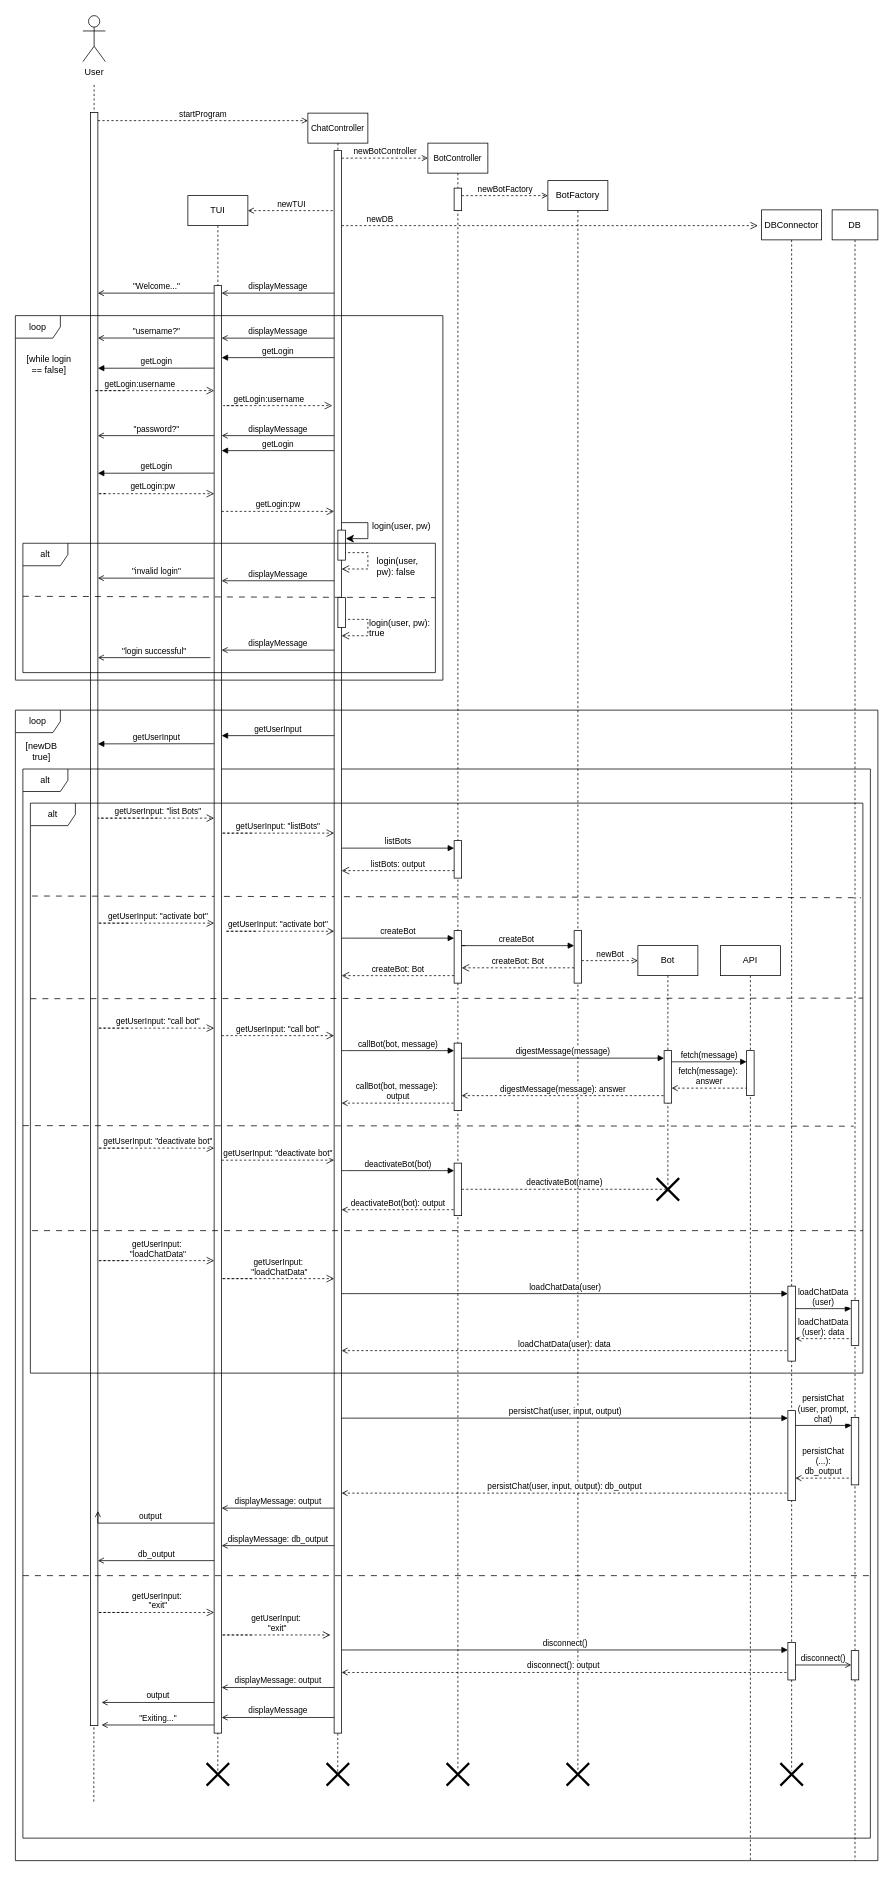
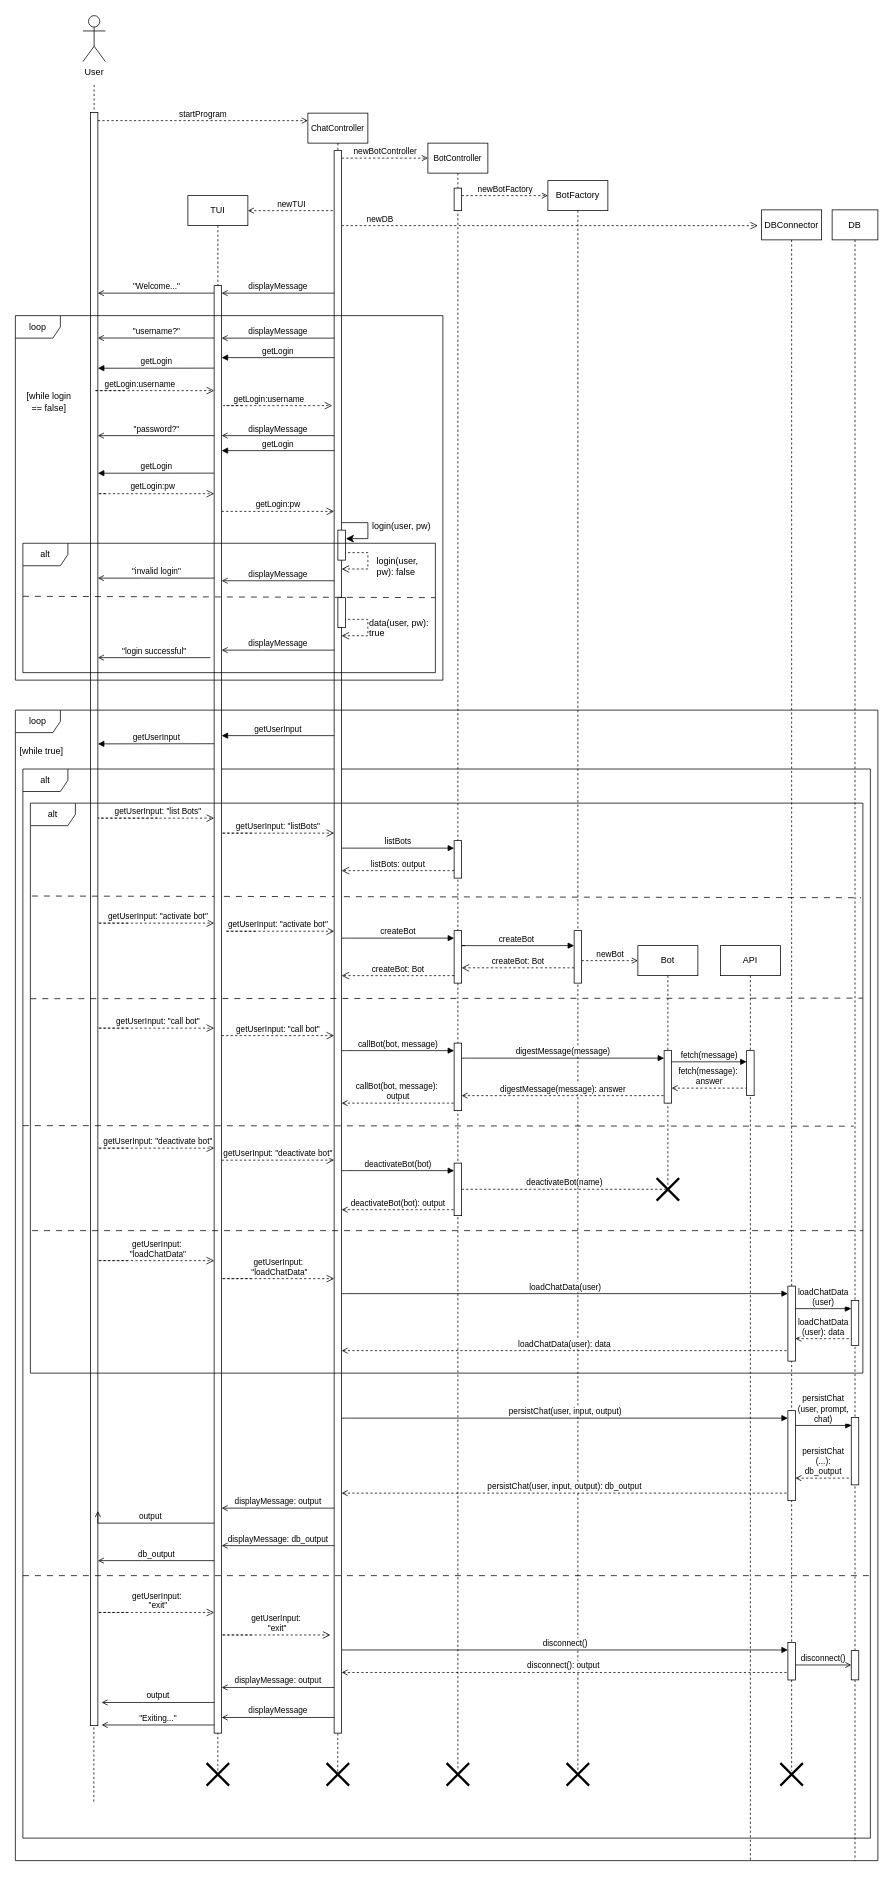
node "[while login == false]": moved (49, 364) -> (49, 402)
node "login(user, pw): true": label "login(user, pw): true" -> "data(user, pw): true"
node "[newDB true]": label "[newDB true]" -> "[while true]"
